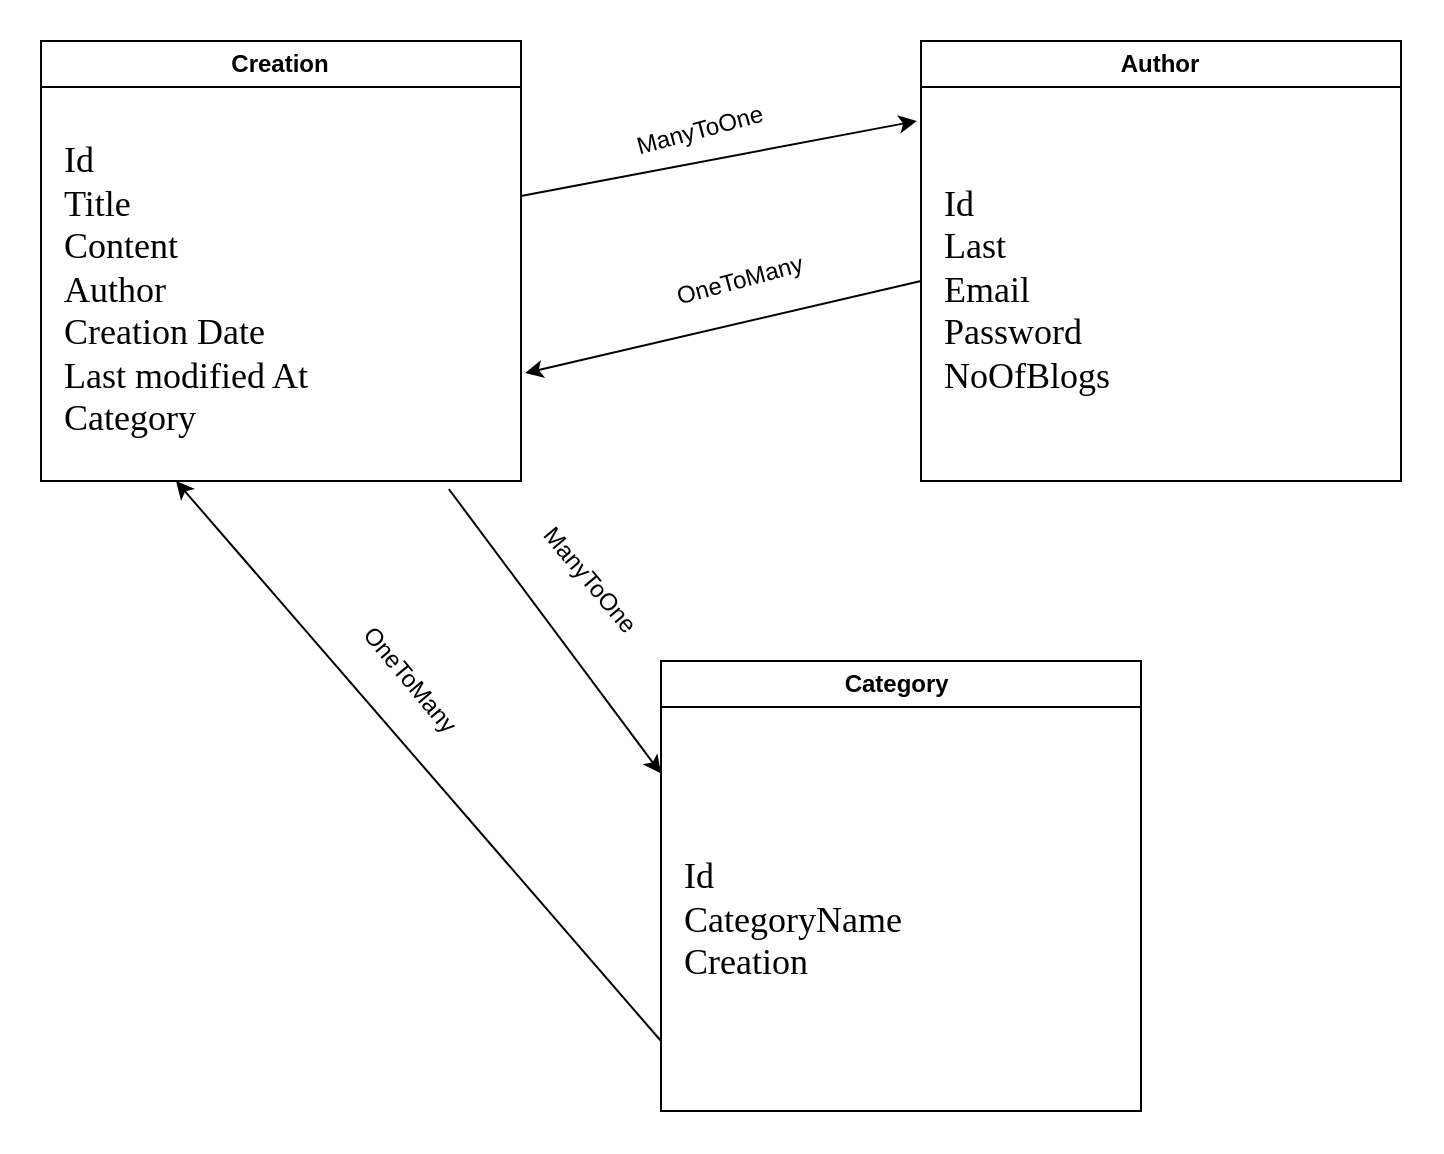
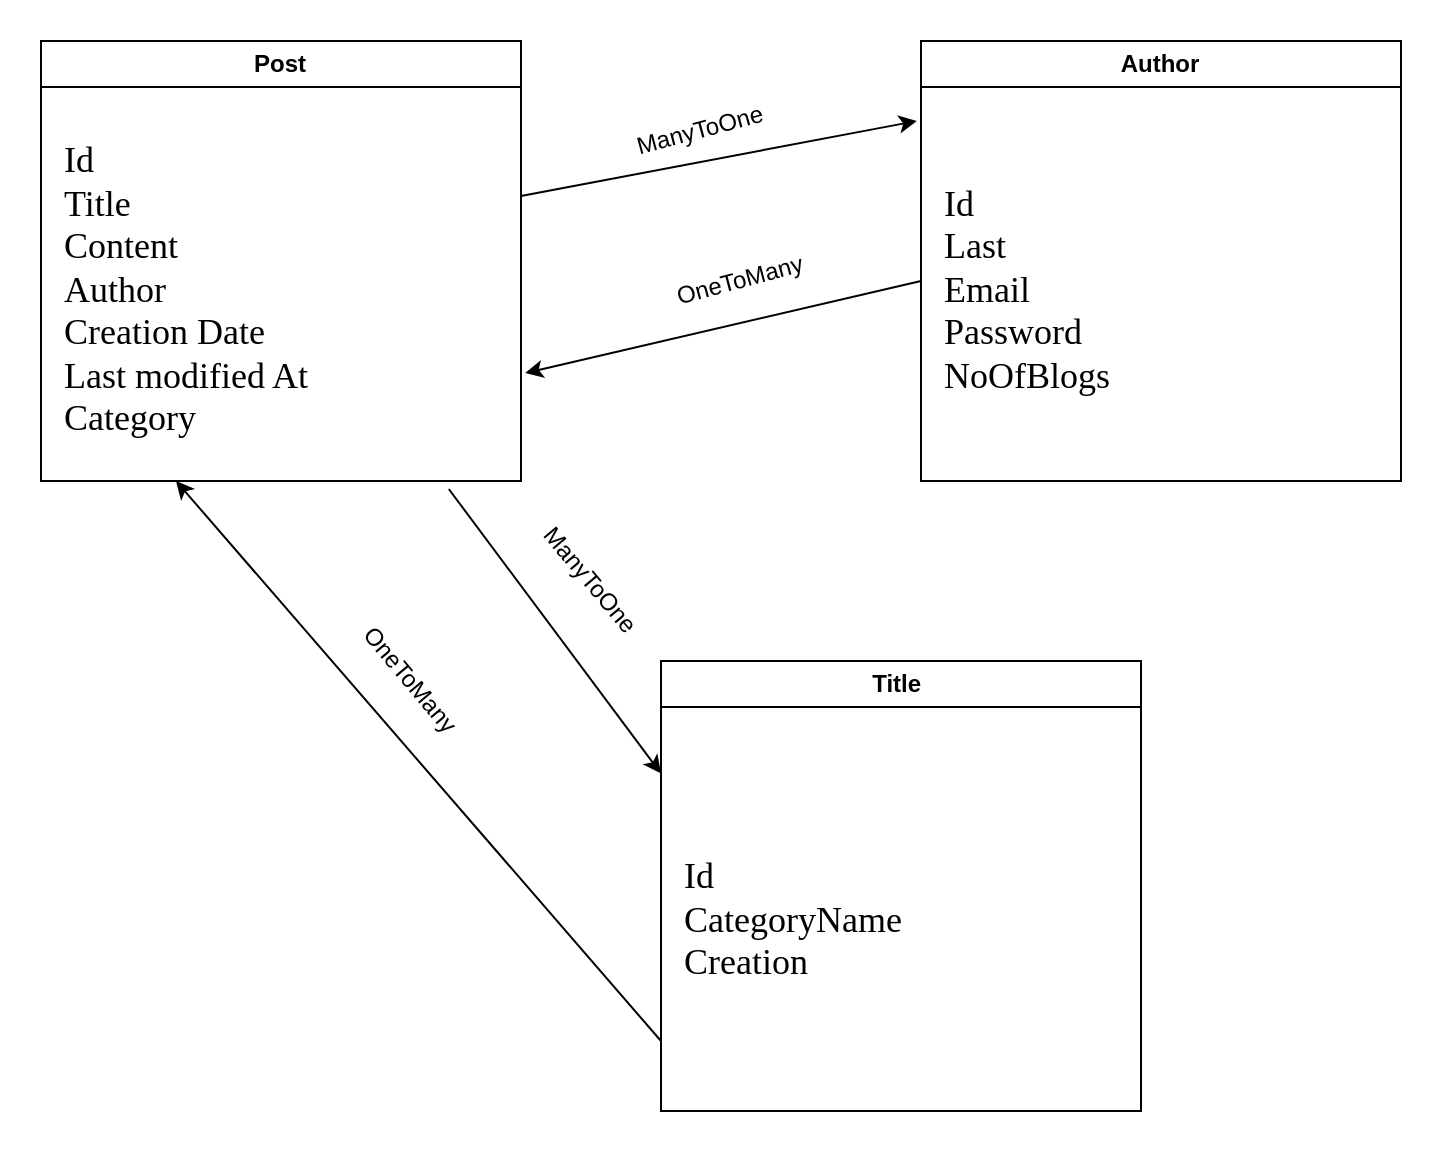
node "Creation": label "Creation" -> "Post"
node "Category": label "Category" -> "Title"
